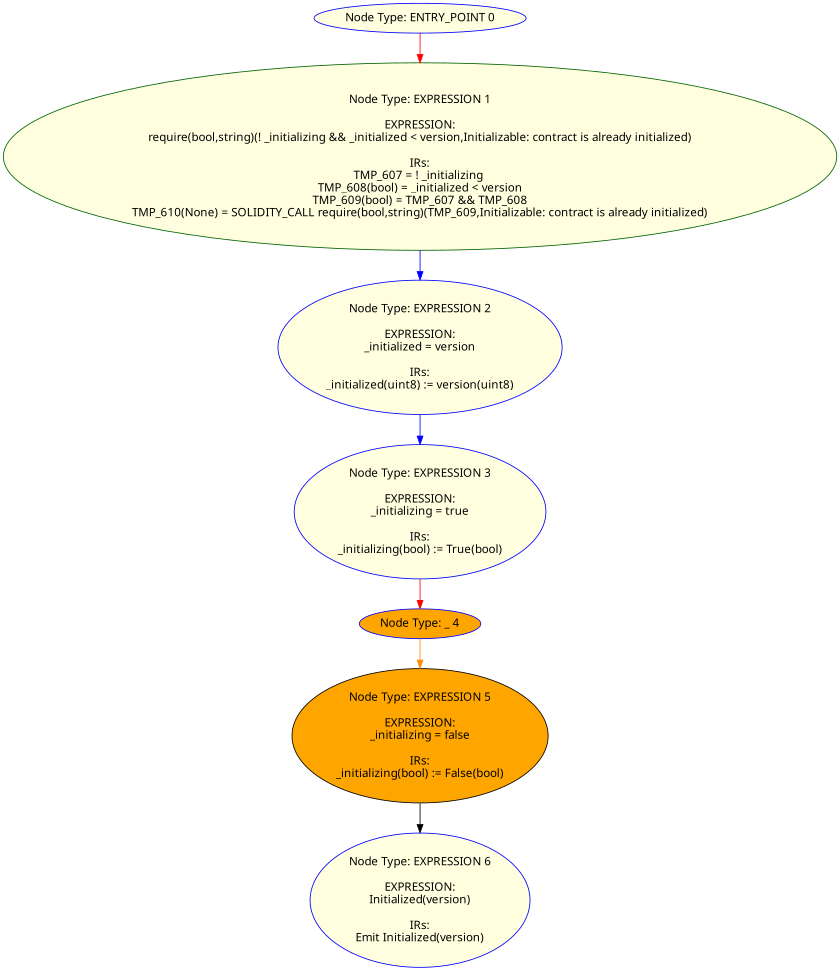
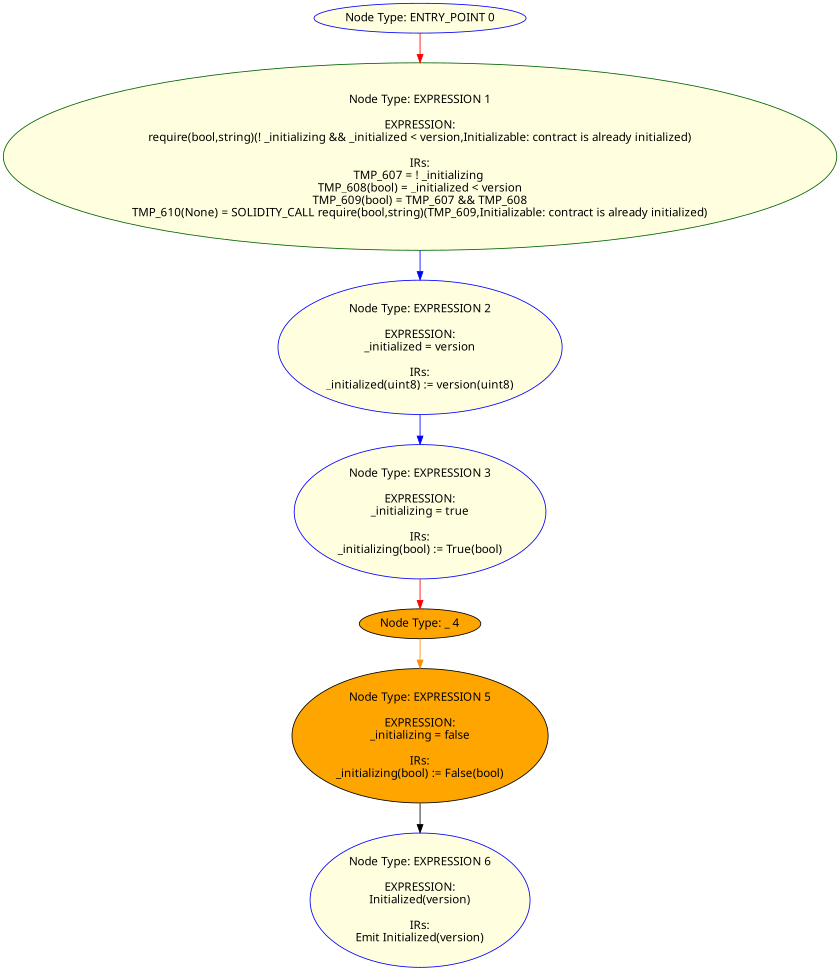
node "Node Type: _ 4": color blue -> black
